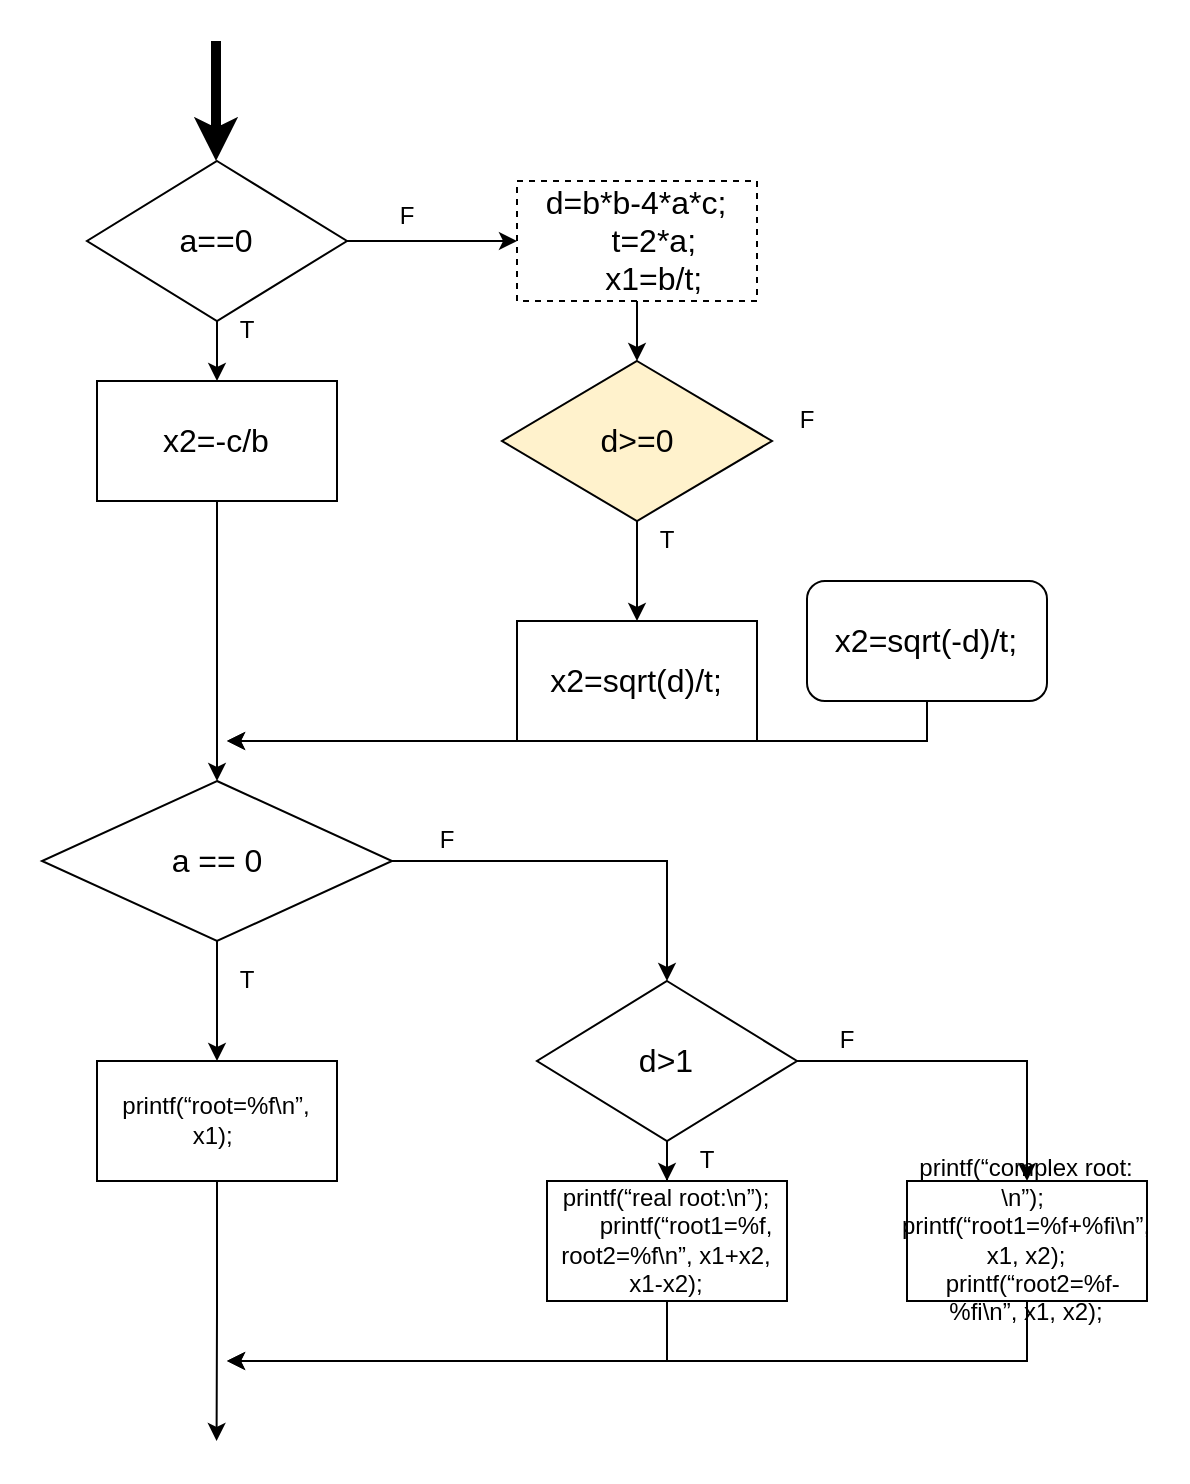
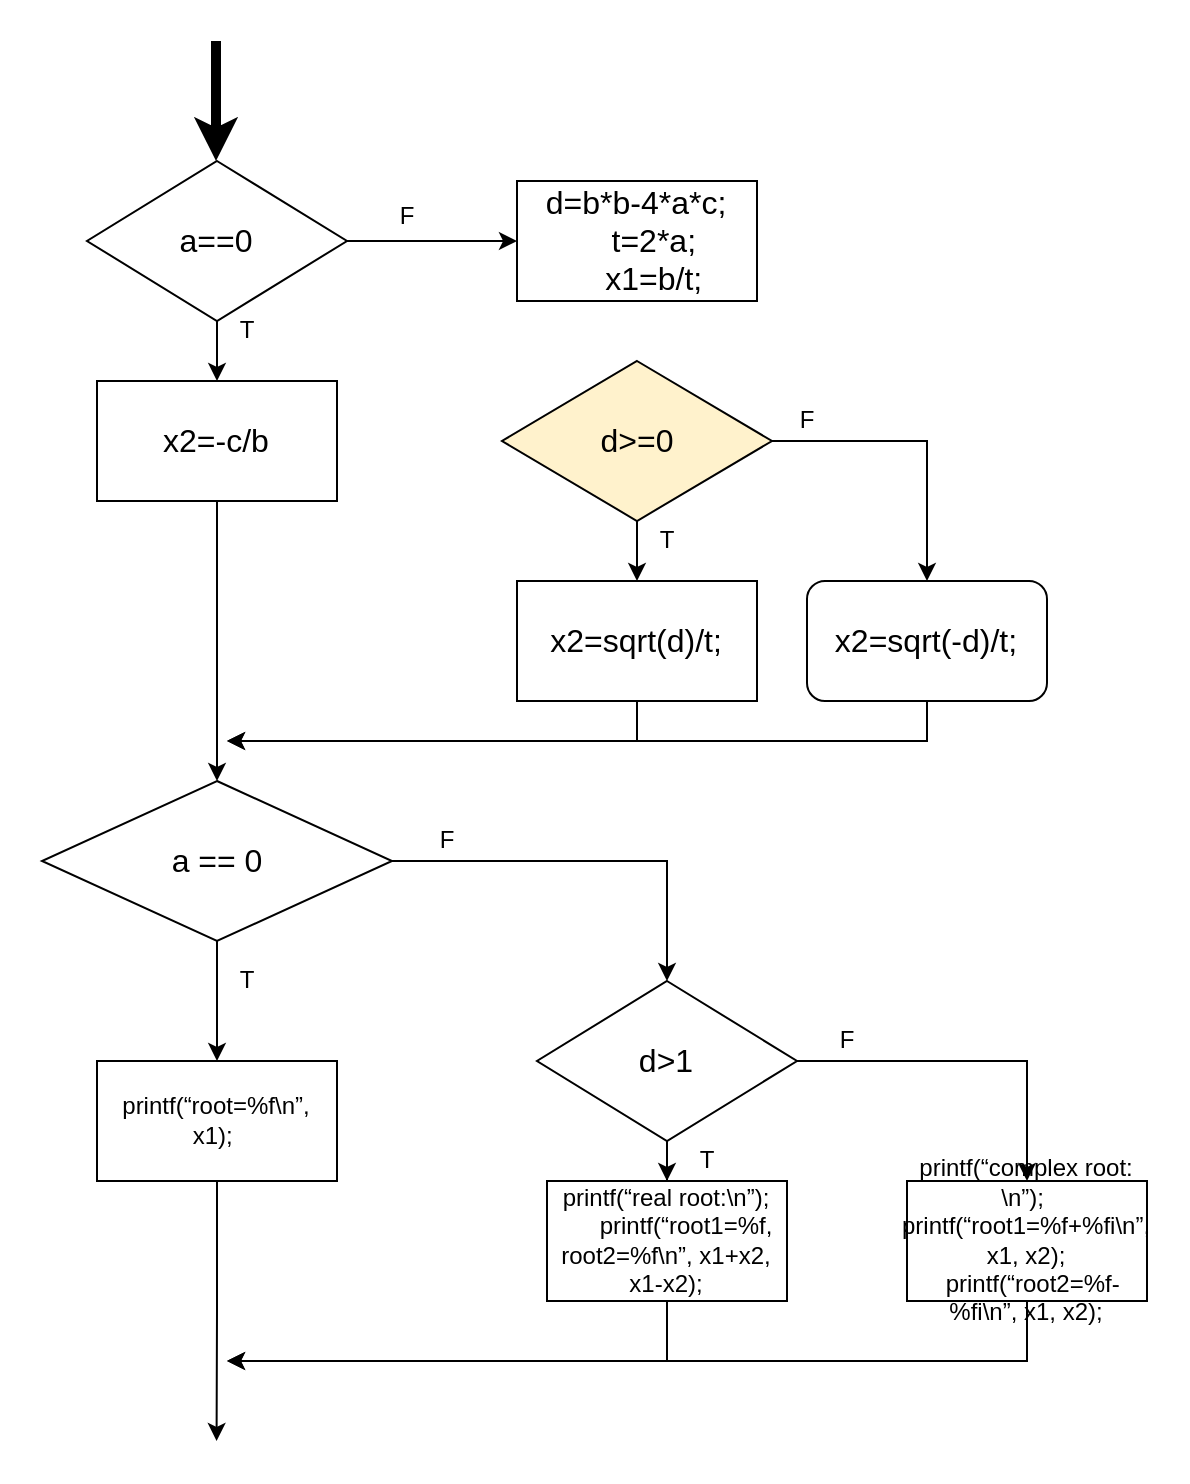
node "d=b*b-4*a*c; t=2*a; x1=b/t;": style dashed -> solid
edge "d=b*b-4*a*c; t=2*a; x1=b/t;" -> "d>=0": removed
edge "d>=0" -> "x2=sqrt(-d)/t;": added
node "x2=sqrt(d)/t;": moved (637, 681) -> (637, 641)
